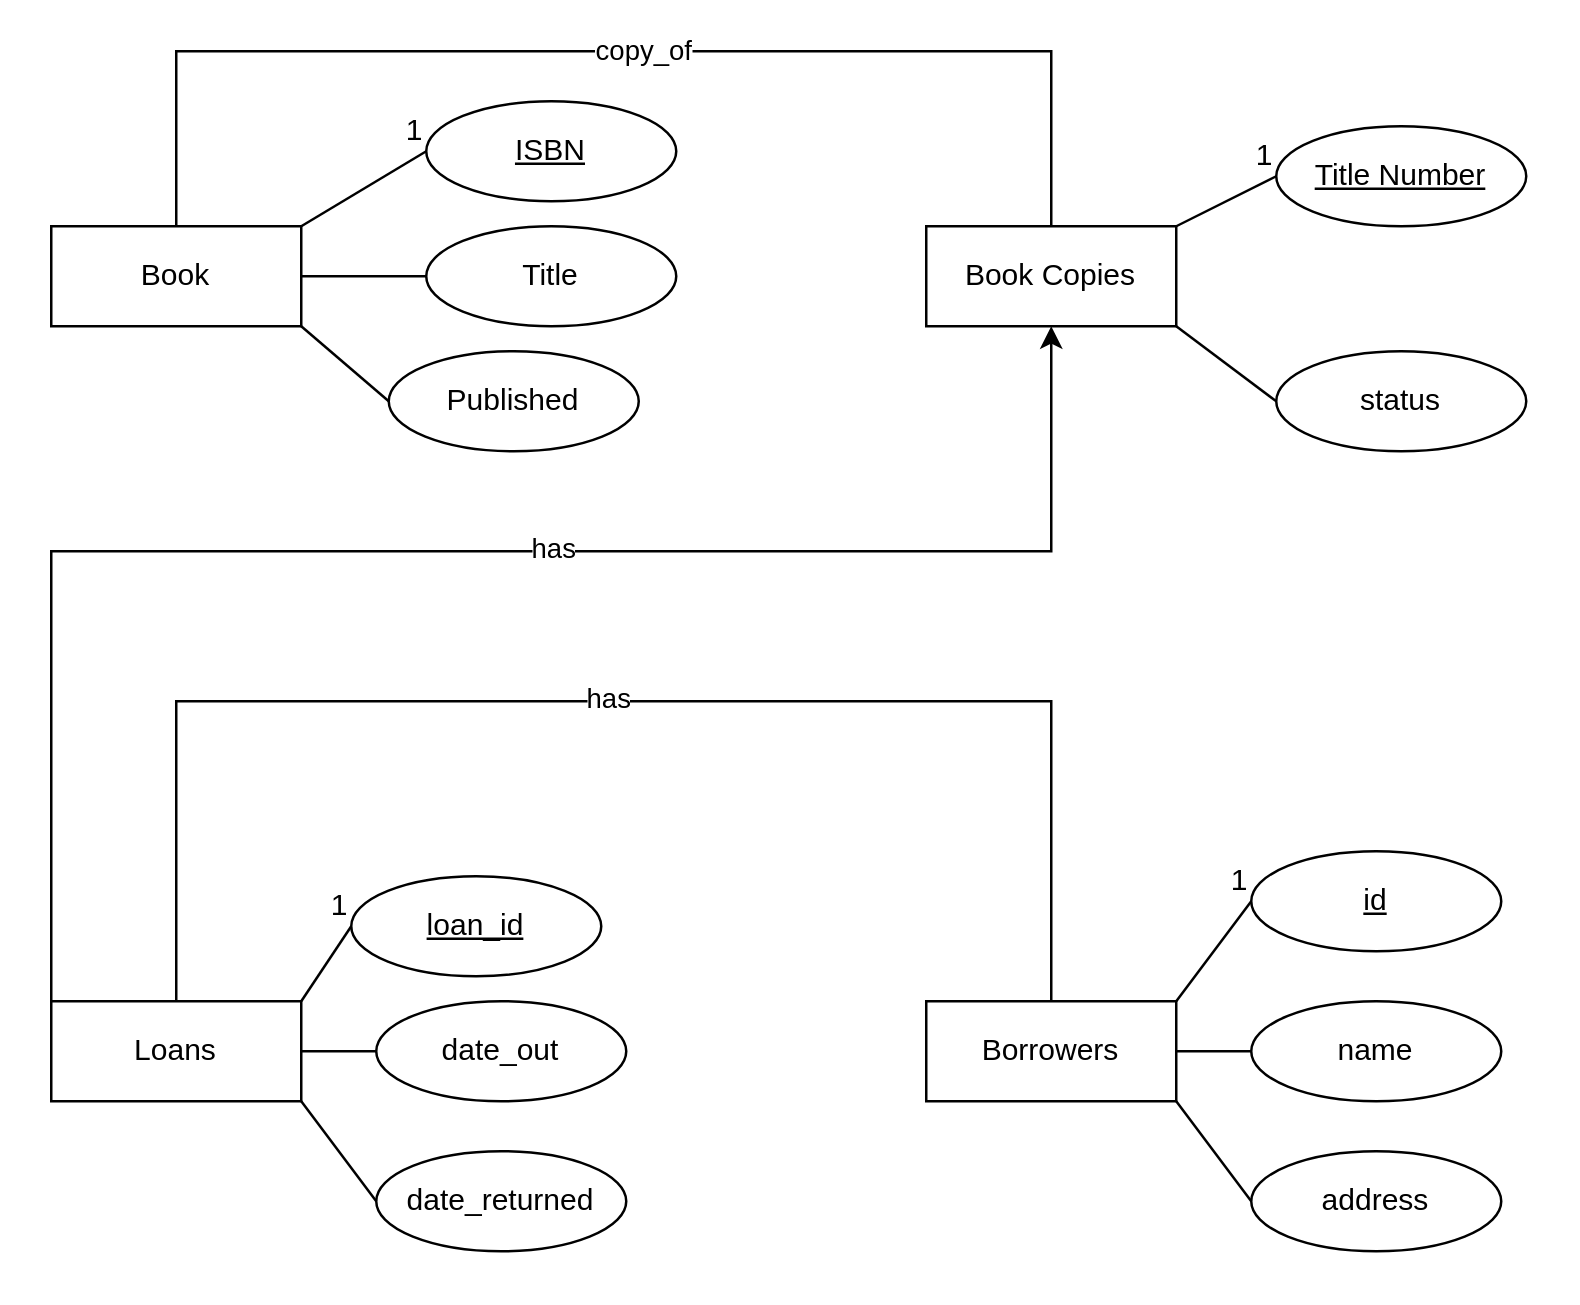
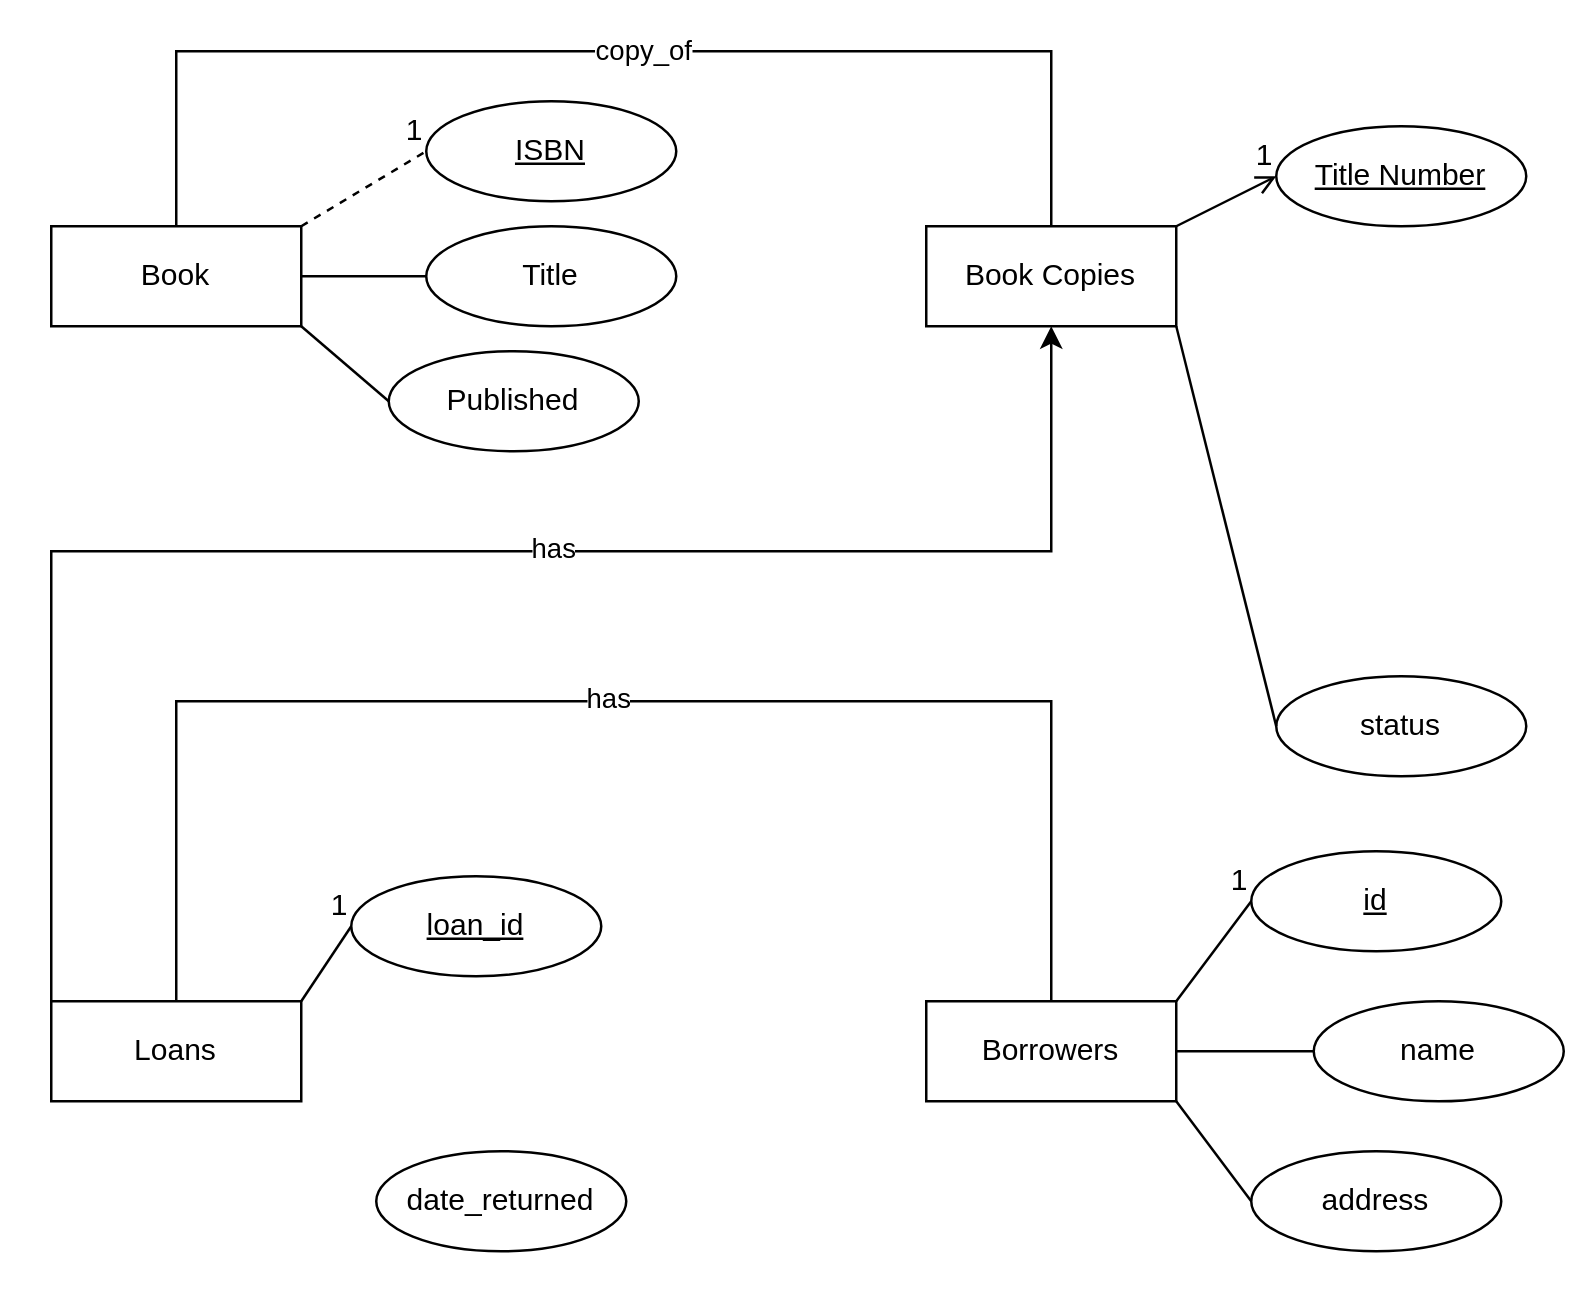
edge "Title Number" -- "Book Copies": arrowhead none -> open
edge "ISBN" -- "Book": style solid -> dashed
node "status": moved (1401, 401) -> (1401, 726)
edge "Loans" -- "date_out": removed
node "date_out": removed
node "name": moved (1376, 1051) -> (1439, 1051)
edge "Loans" -- "date_returned": removed
